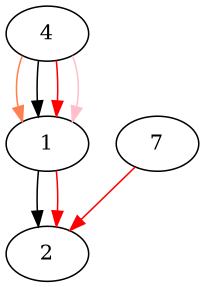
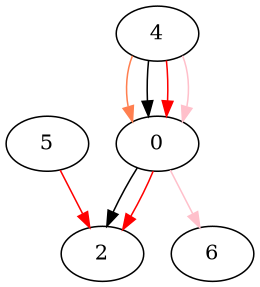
node "1": label "1" -> "0"
node "7": label "7" -> "5"
node "6": added
